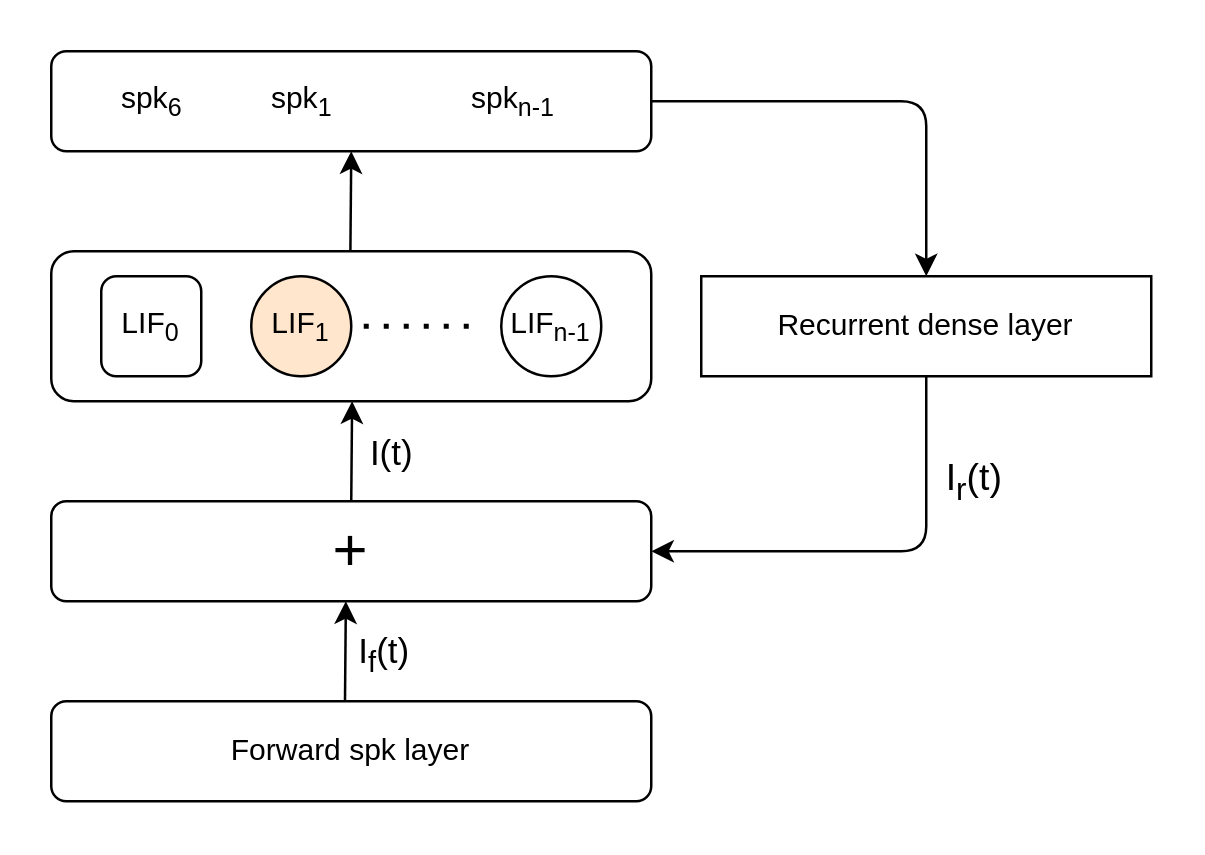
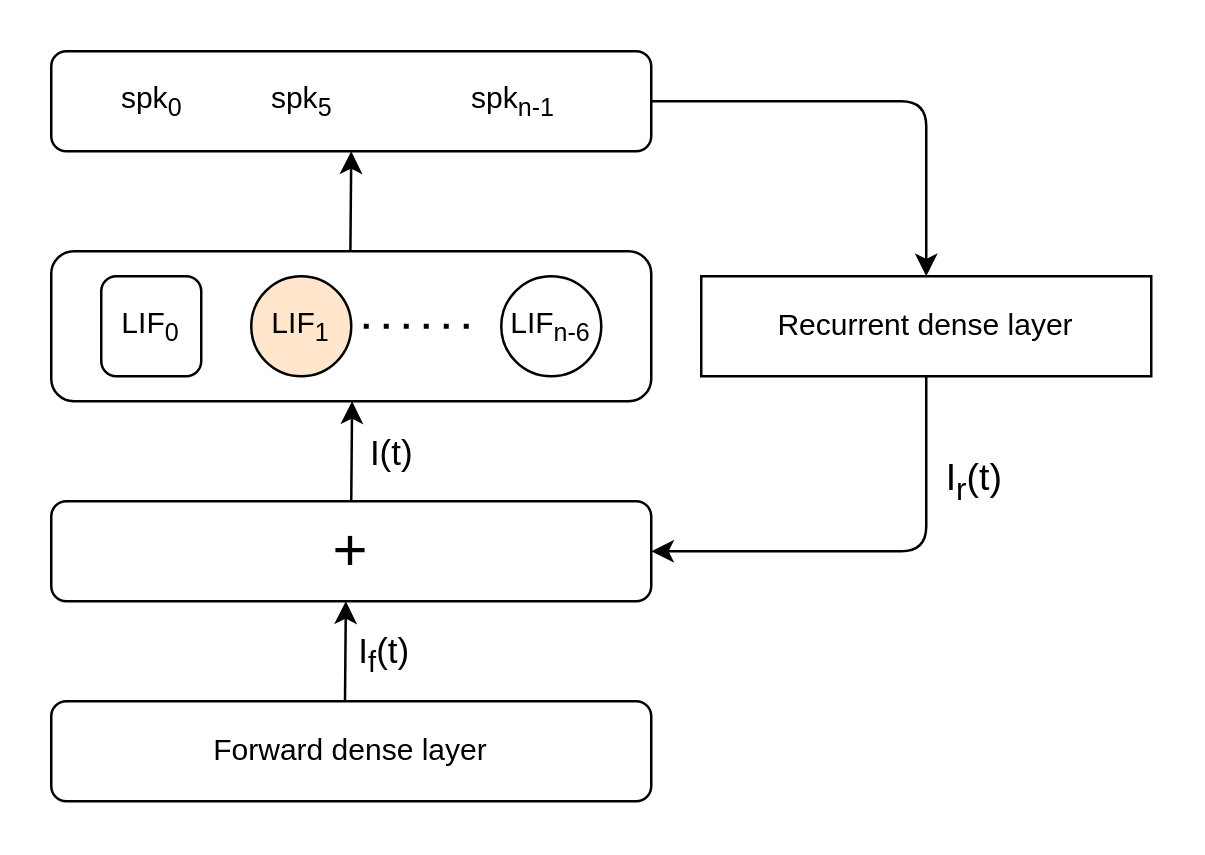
node "spk6": label "spk6" -> "spk0"
node "spk1": label "spk1" -> "spk5"
node "LIFn-1": label "LIFn-1" -> "LIFn-6"
node "Forward spk layer": label "Forward spk layer" -> "Forward dense layer"
